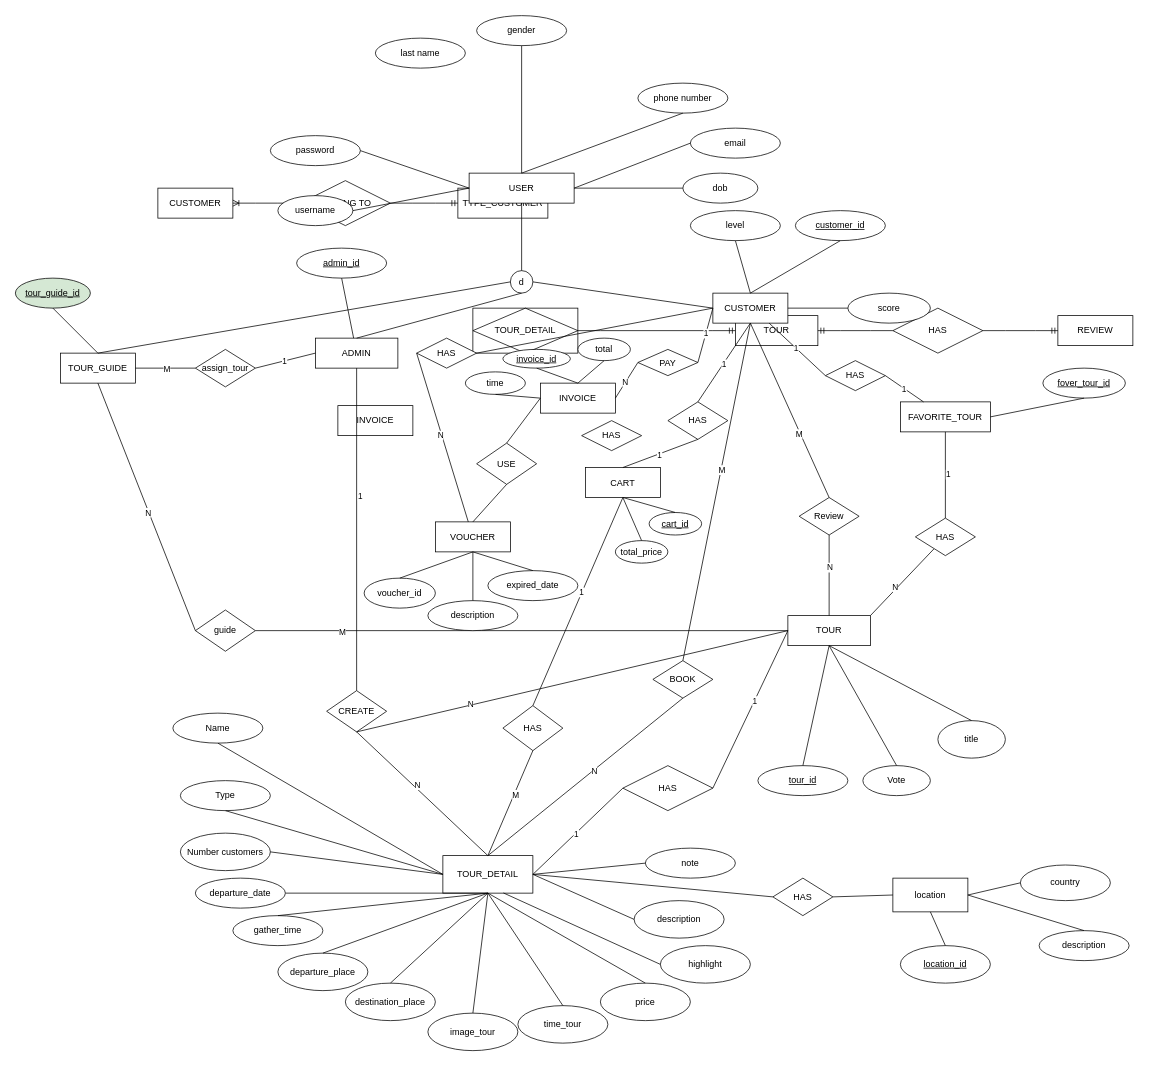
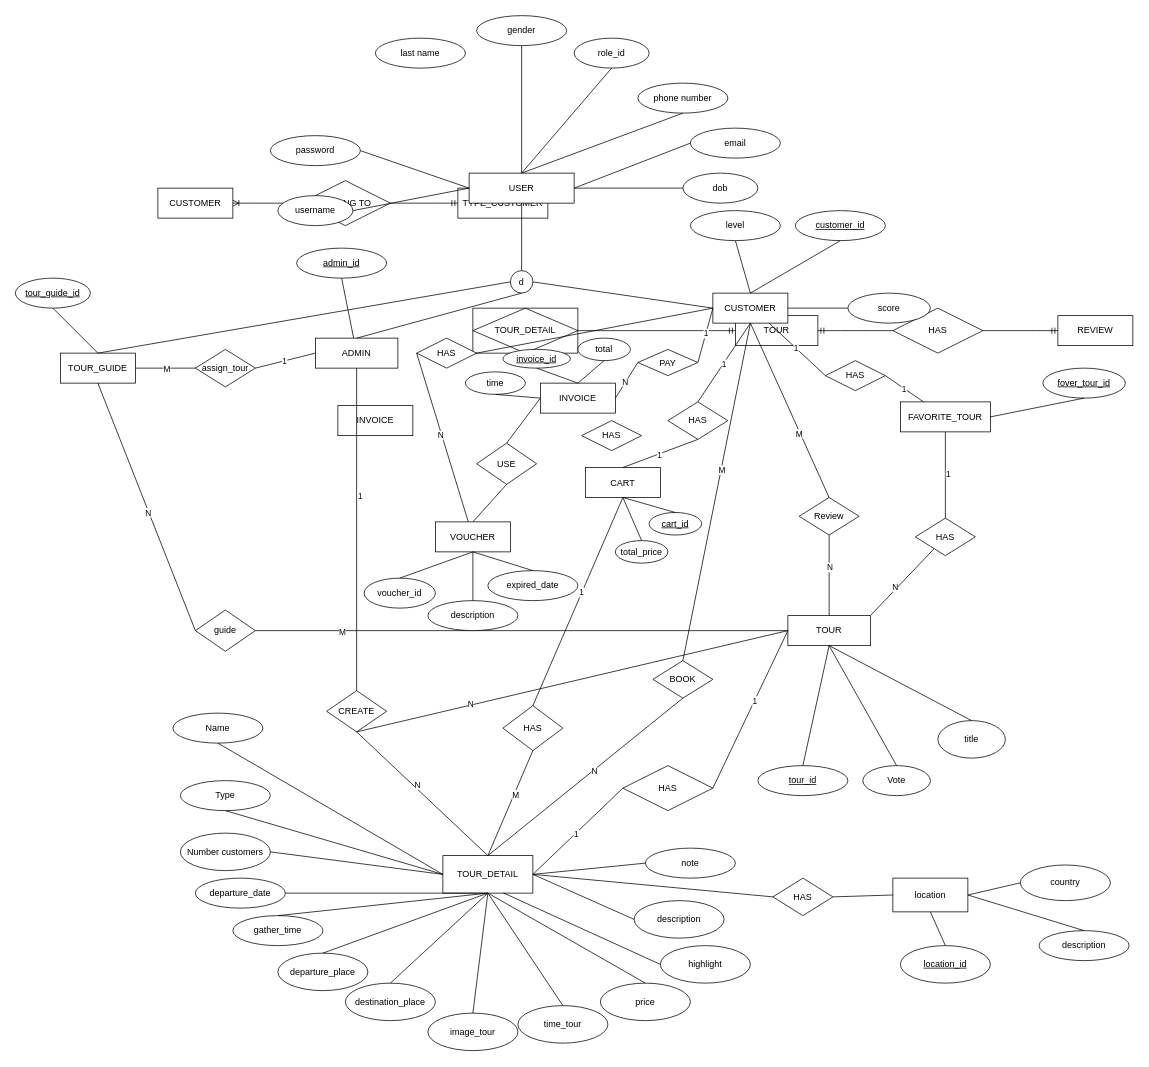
node "role_id": added
edge "role_id" -- "USER": added
node "tour_guide_id": fillcolor #d5e8d4 -> #ffffff
